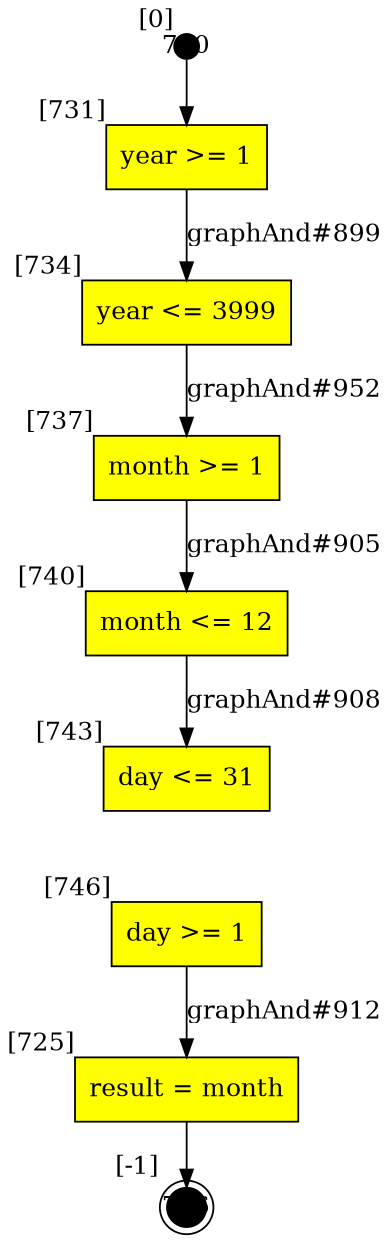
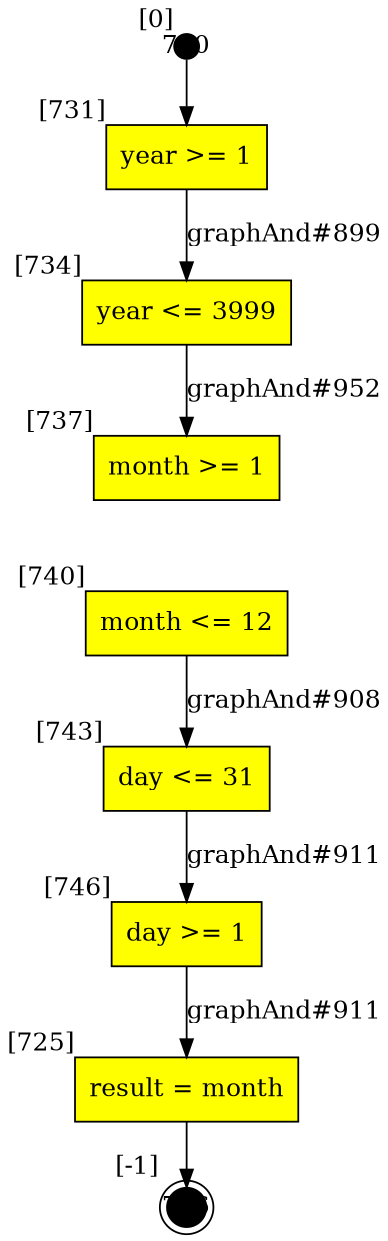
edge "month >= 1 [737]" -> "month <= 12 [740]": removed, label "graphAnd#905"
edge "day <= 31 [743]" -> "day >= 1 [746]": added, label "graphAnd#911"
edge "day >= 1 [746]" -> "result = month [725]": label "graphAnd#912" -> "graphAnd#911"
